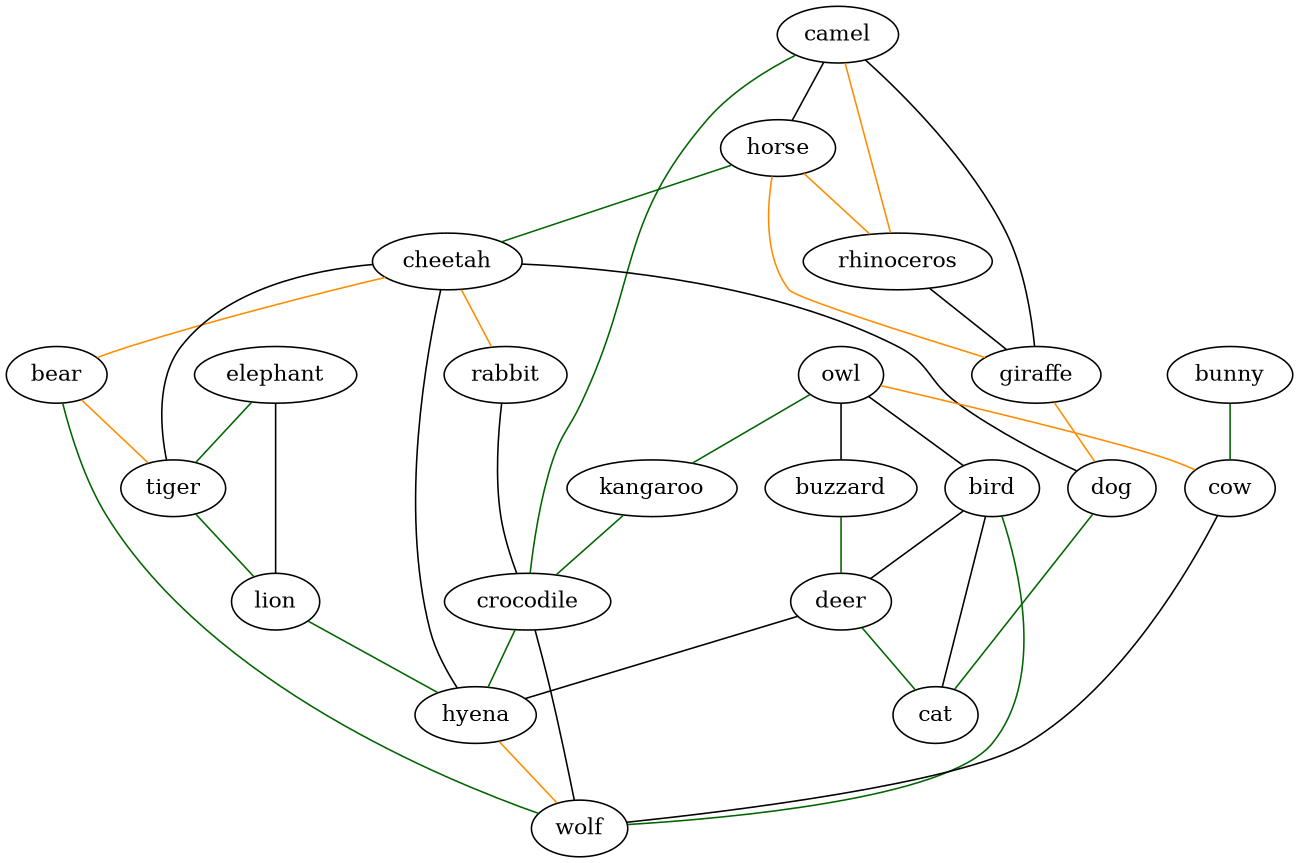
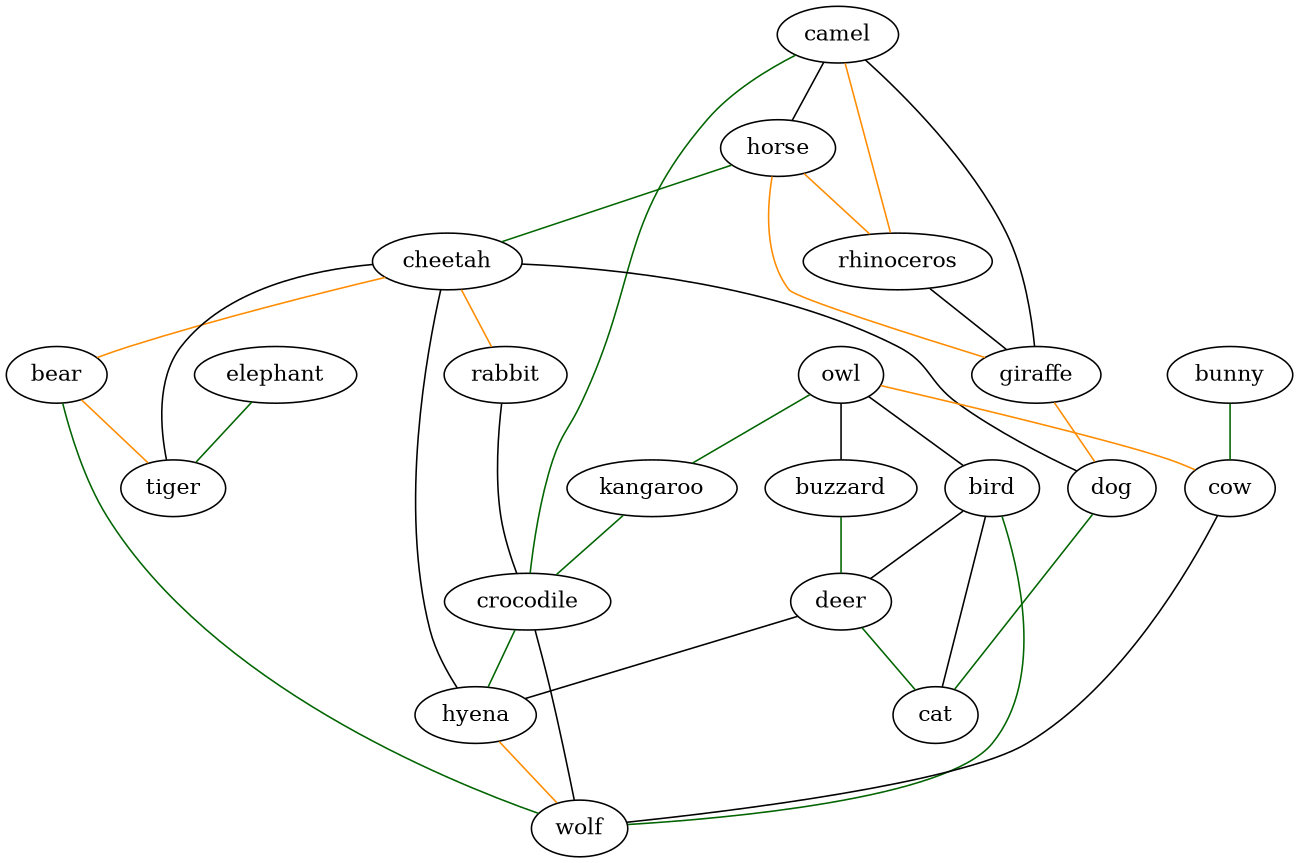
node "lion": removed
